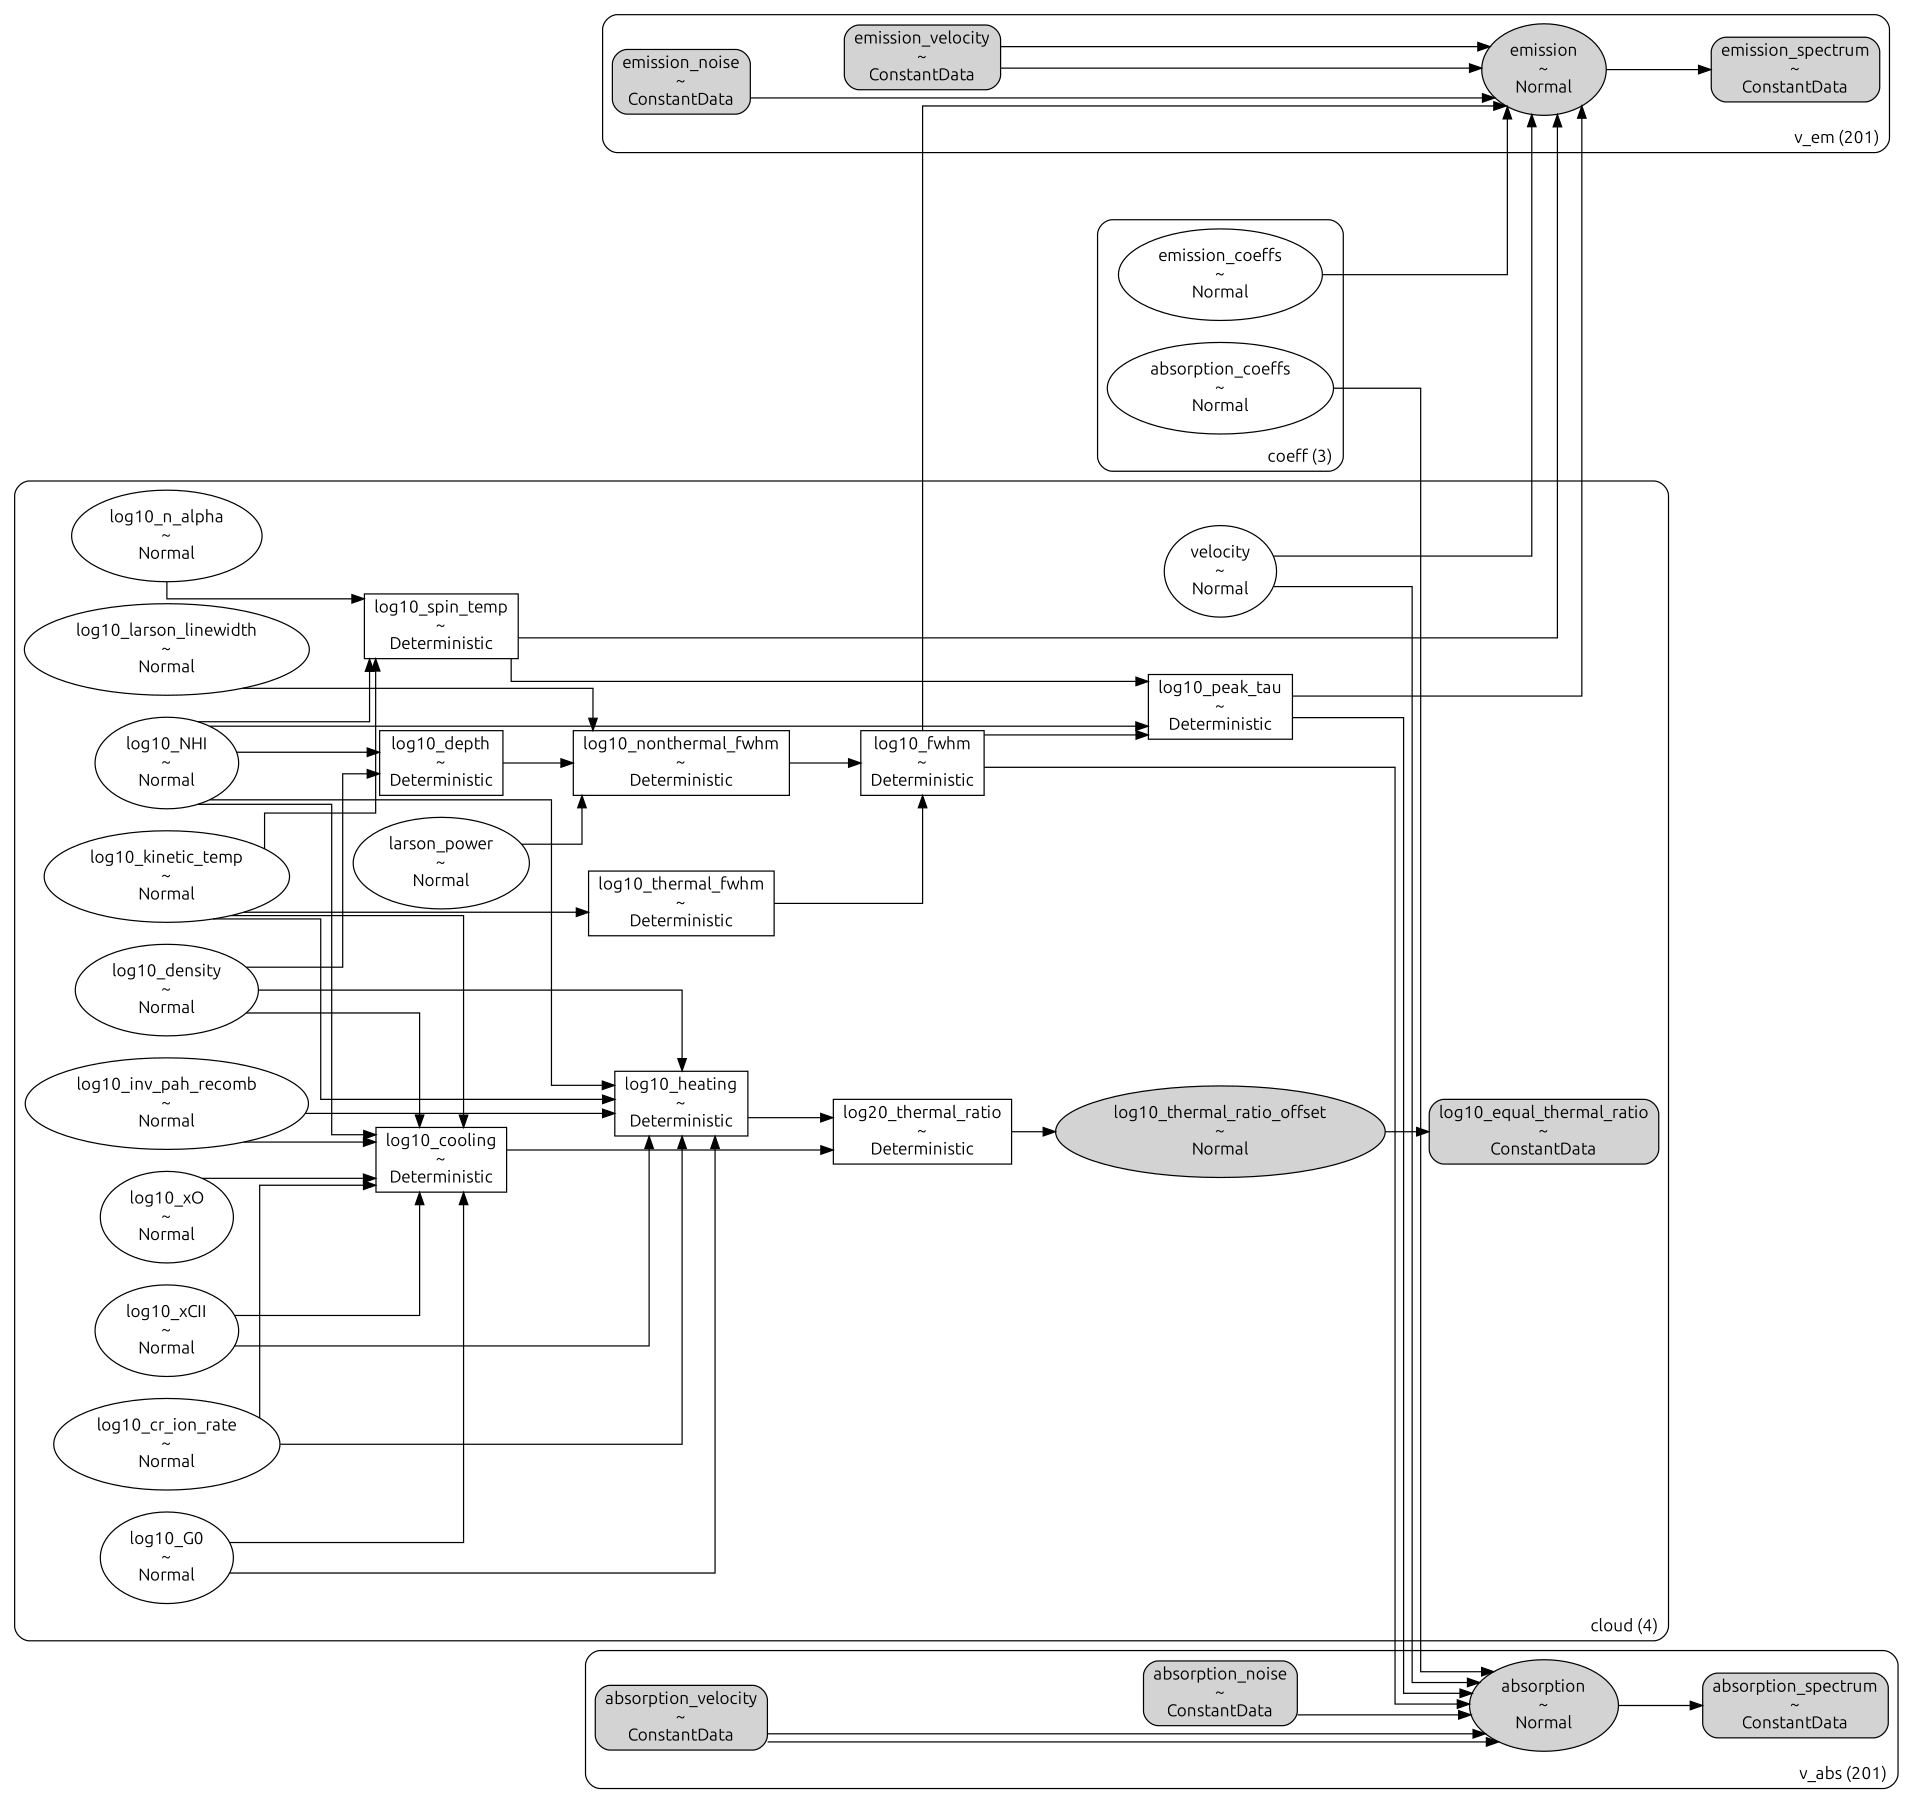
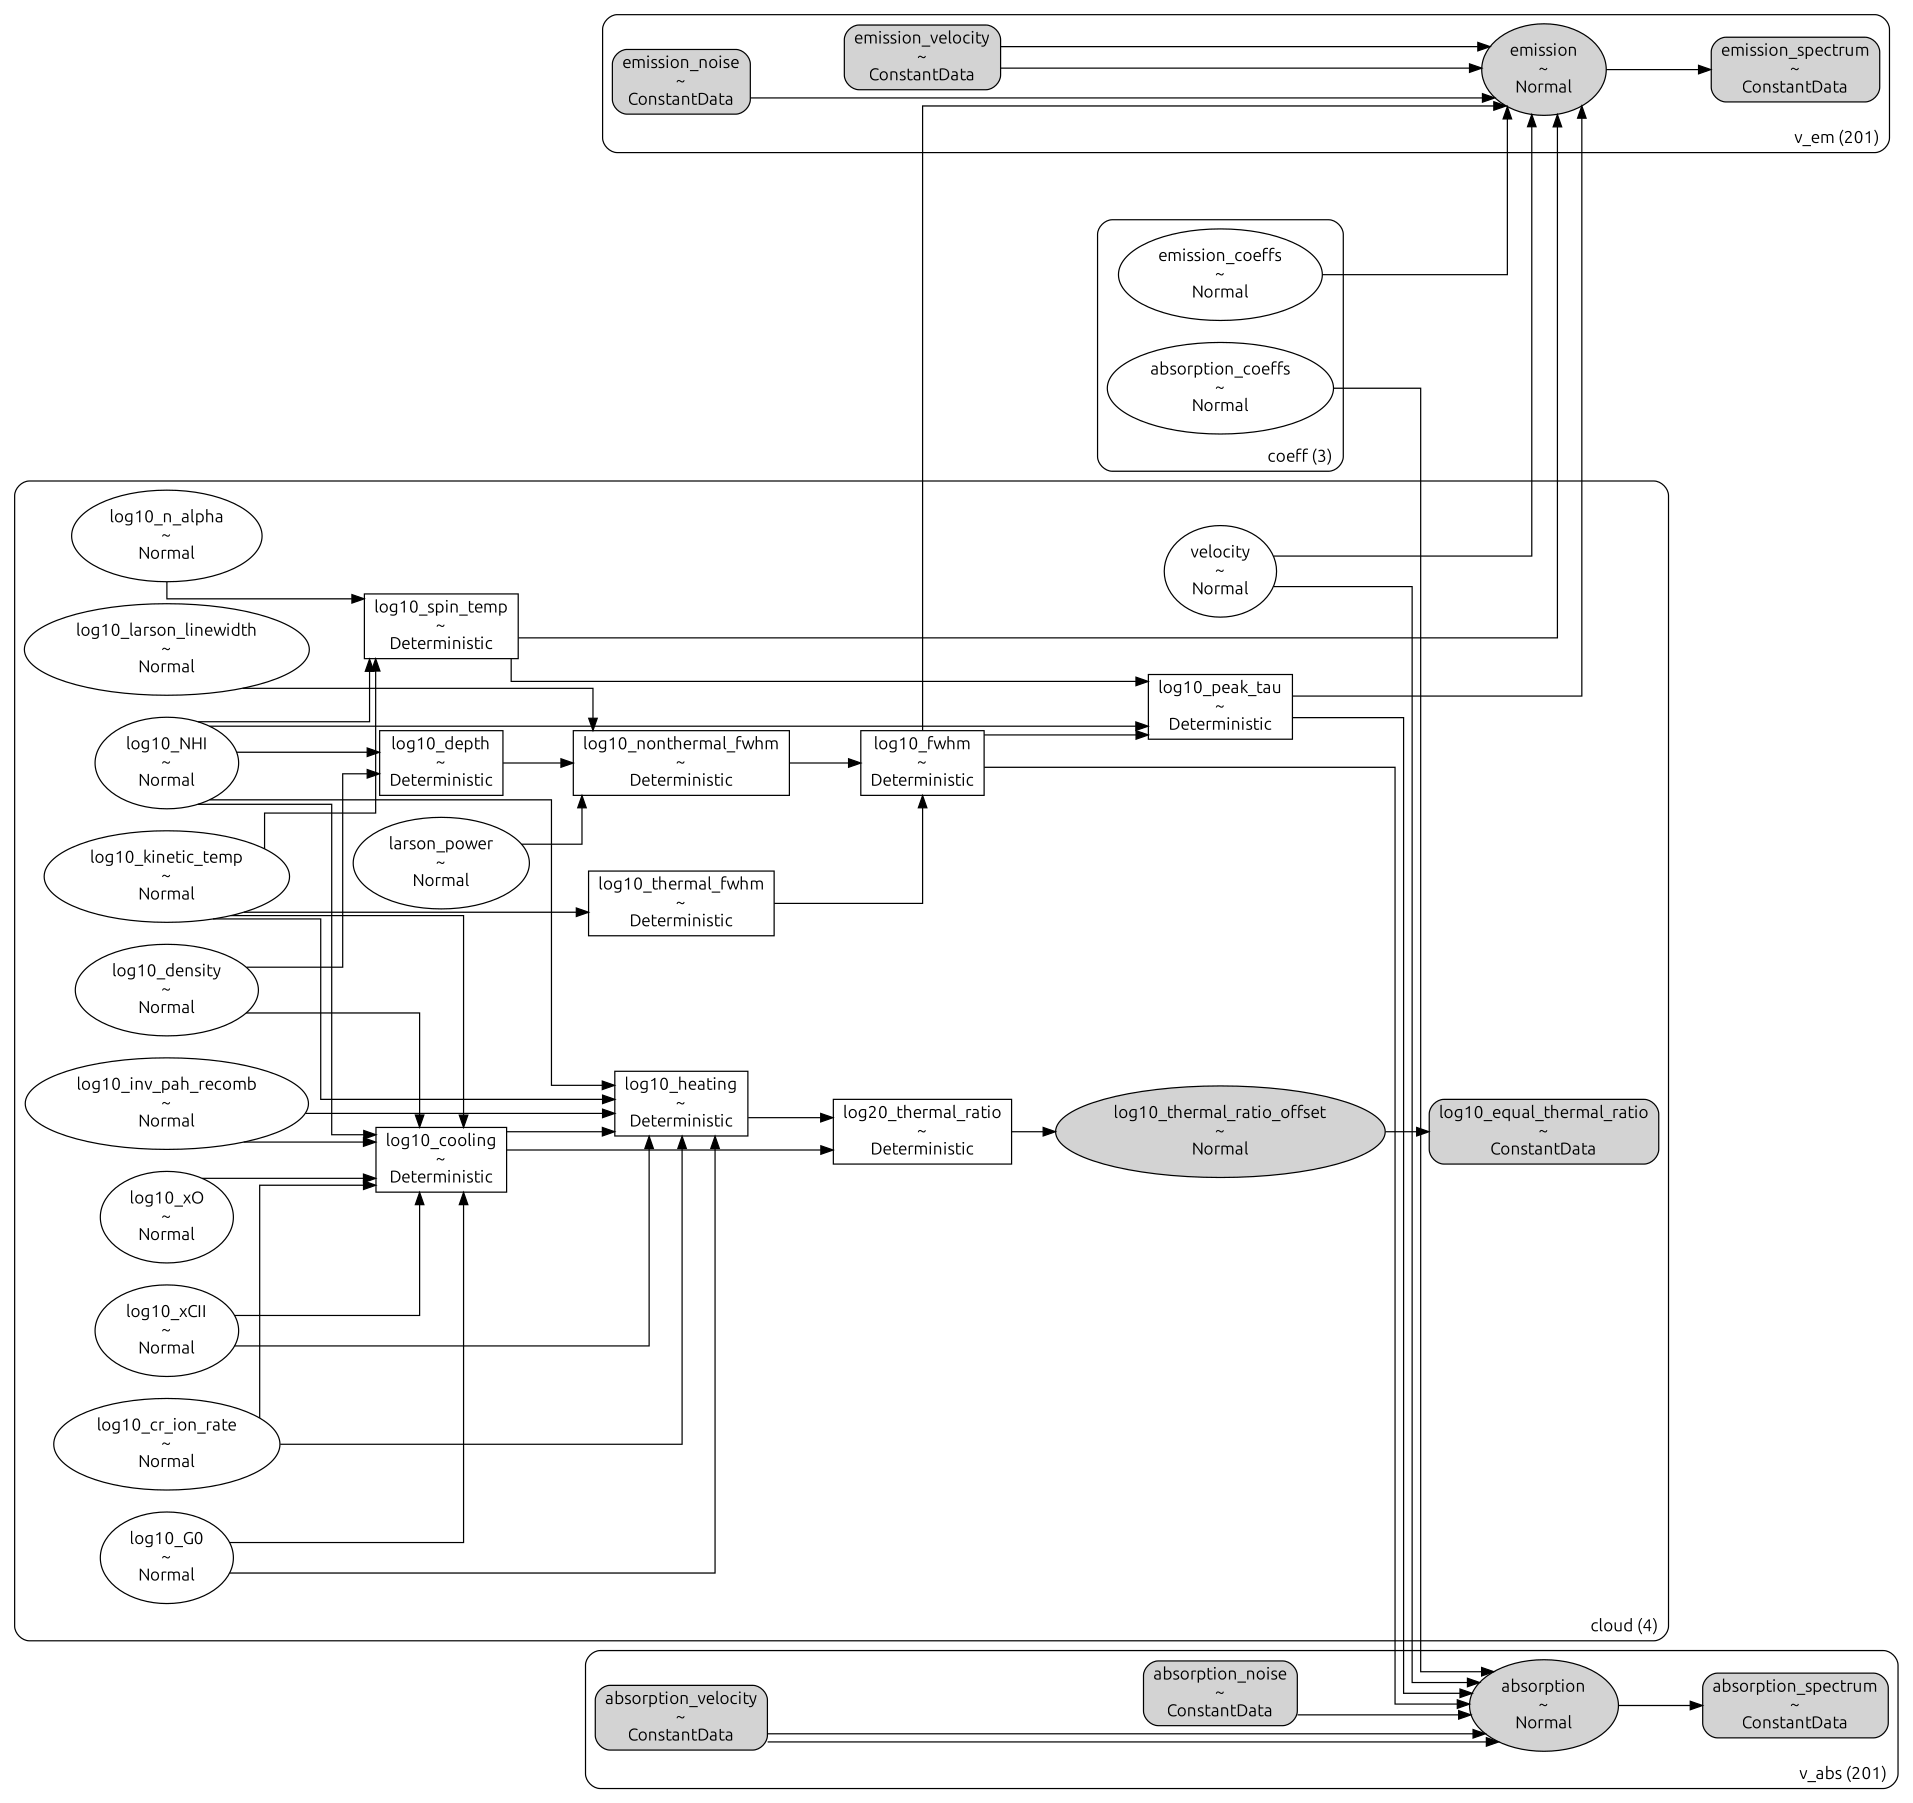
edge "log10_density ~ Normal" -> "log10_heating ~ Deterministic": now "log10_cooling ~ Deterministic" -> "log10_heating ~ Deterministic"
